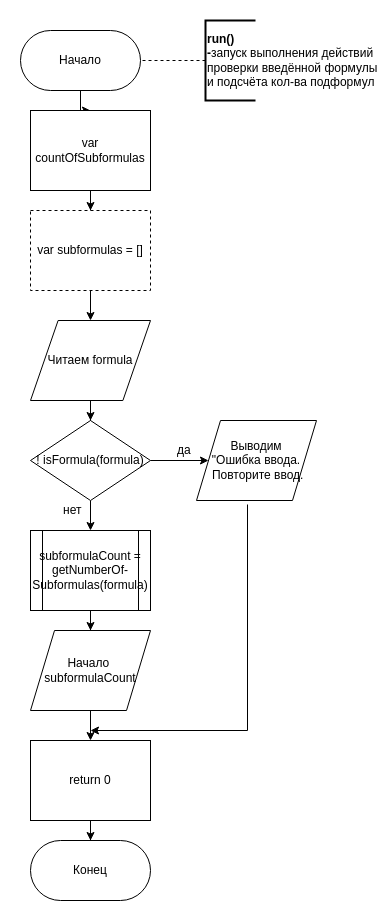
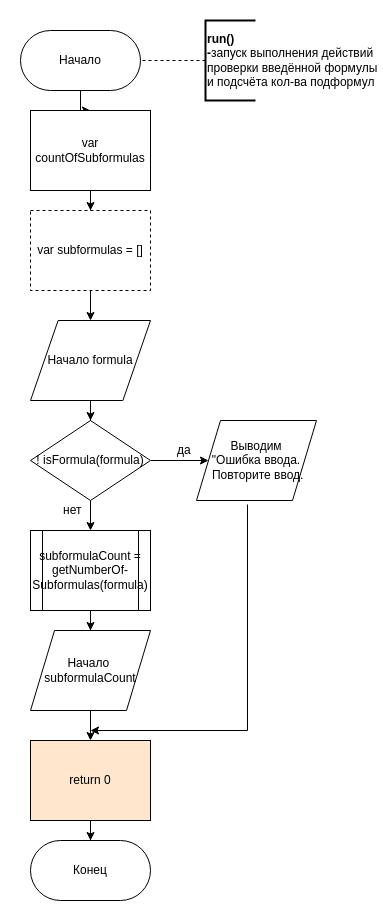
node "Читаем formula": label "Читаем formula" -> "Начало formula"
node "return 0": fillcolor #ffffff -> #ffe6cc
